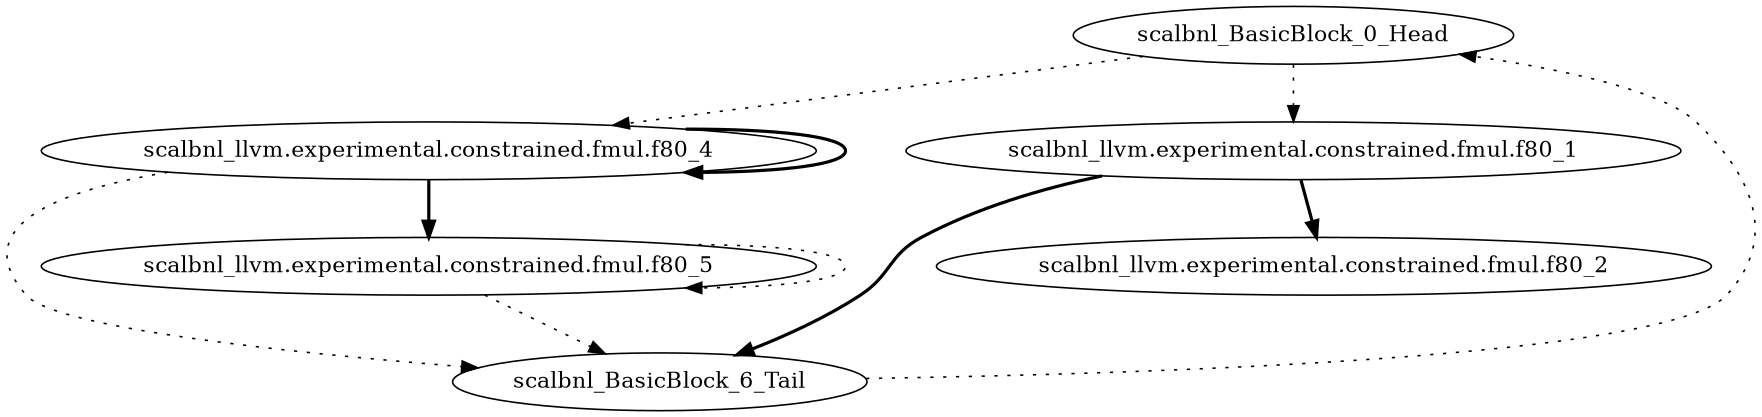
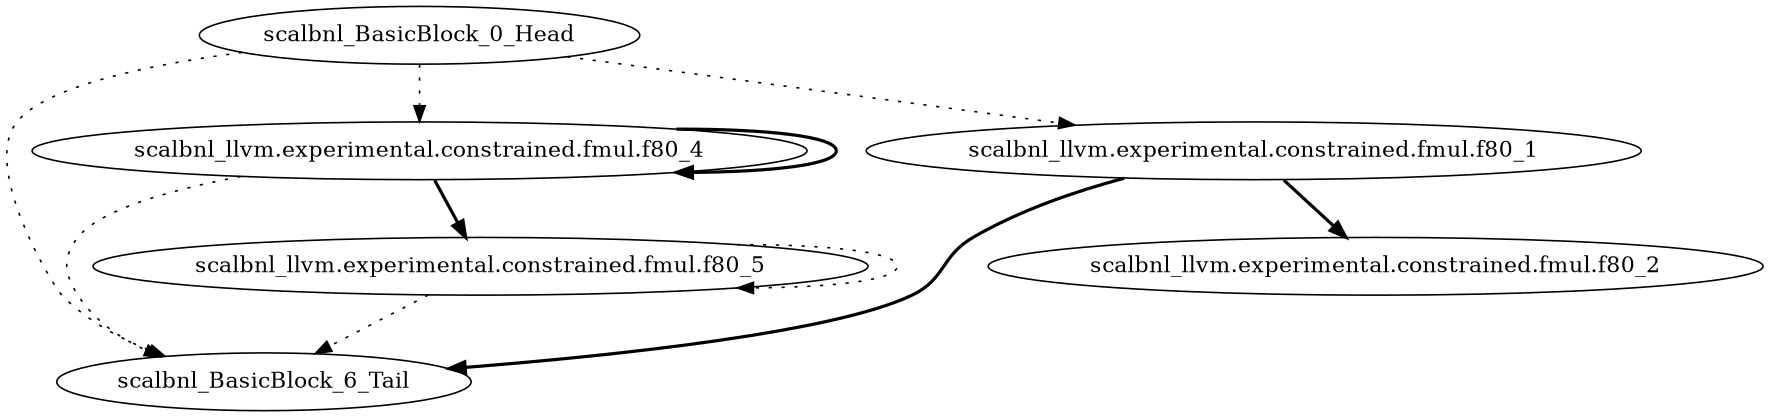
edge "scalbnl_BasicBlock_6_Tail" -> "scalbnl_BasicBlock_0_Head": reversed
